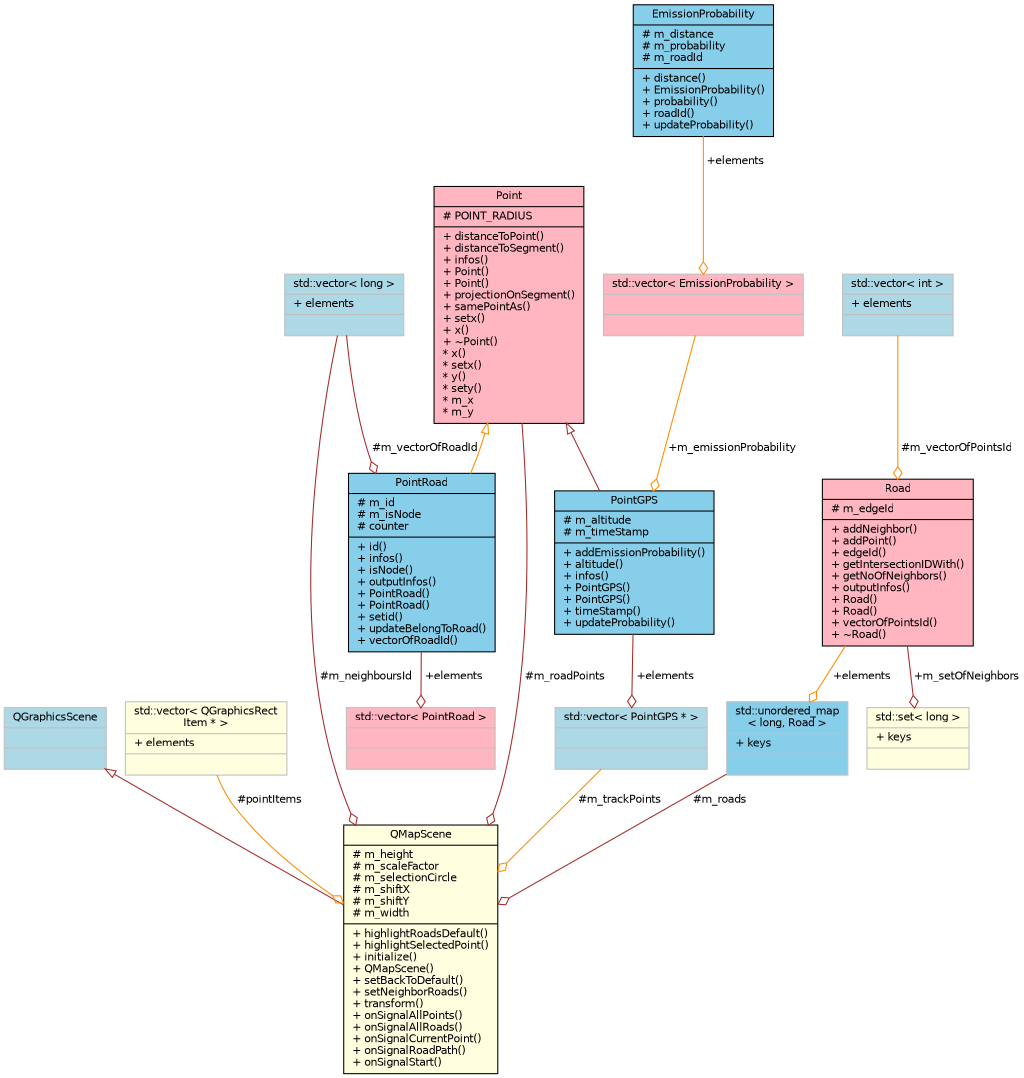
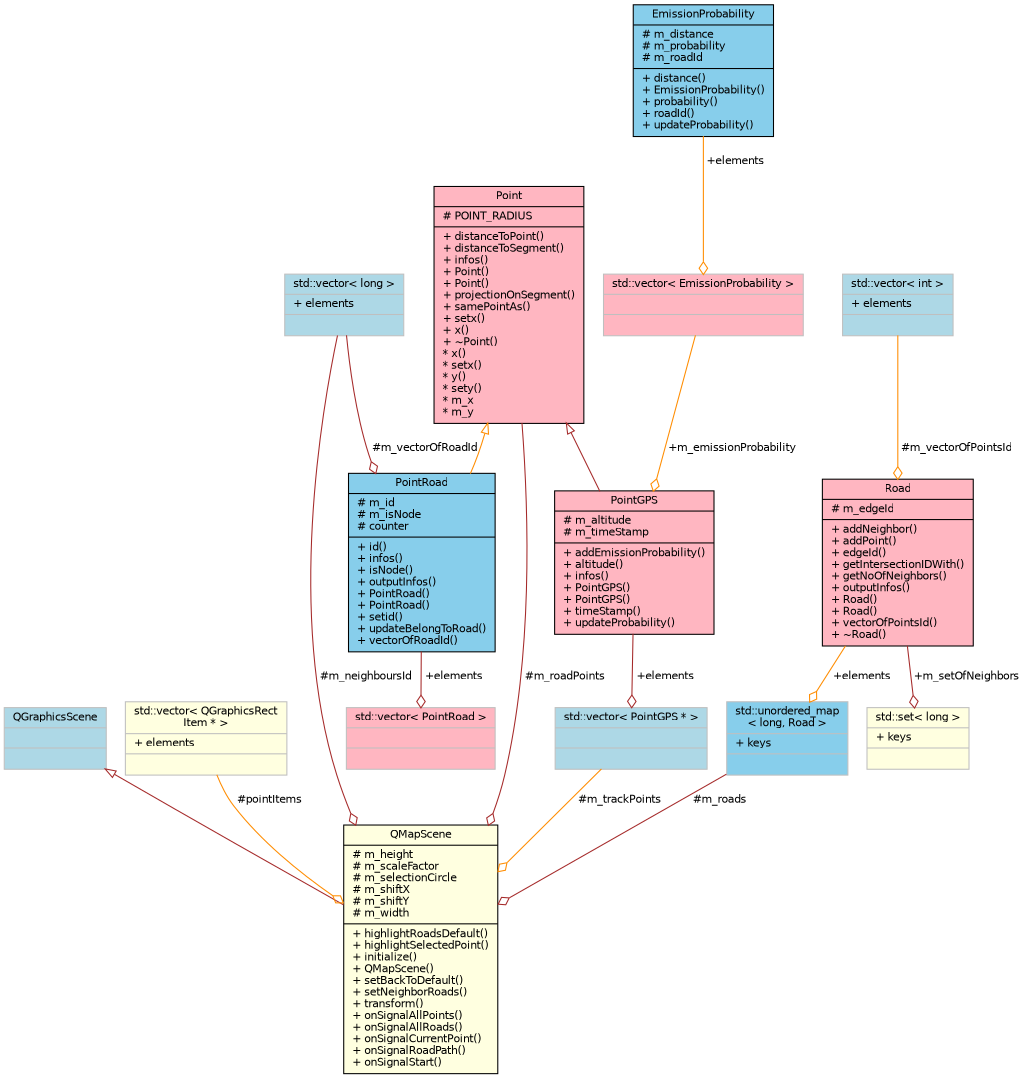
node "PointGPS": fillcolor skyblue -> lightpink
